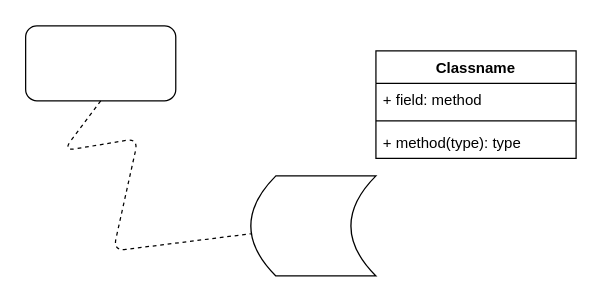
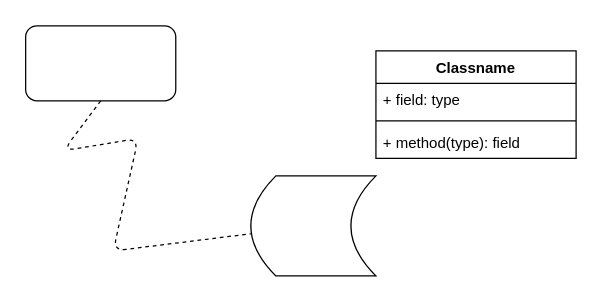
node "+ field: method": label "+ field: method" -> "+ field: type"
node "+ method(type): type": label "+ method(type): type" -> "+ method(type): field"
